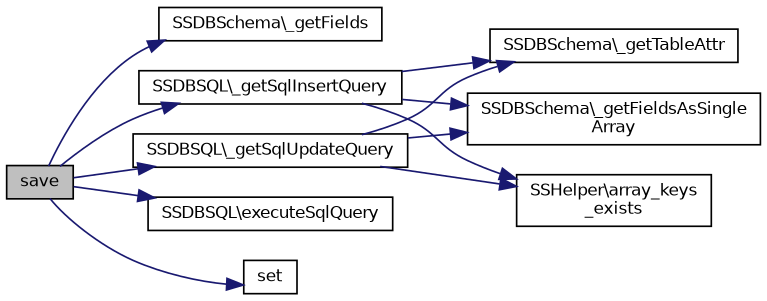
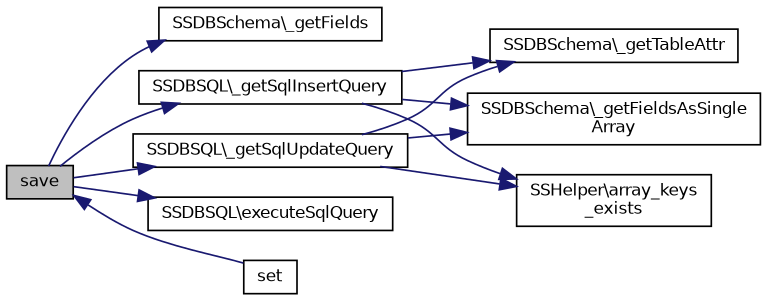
edge "save" -> "set": reversed
